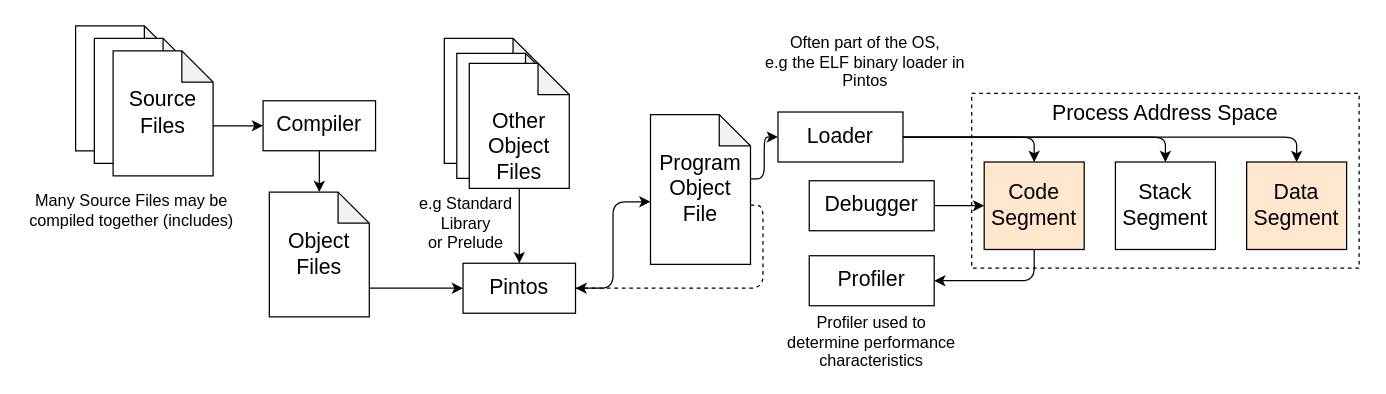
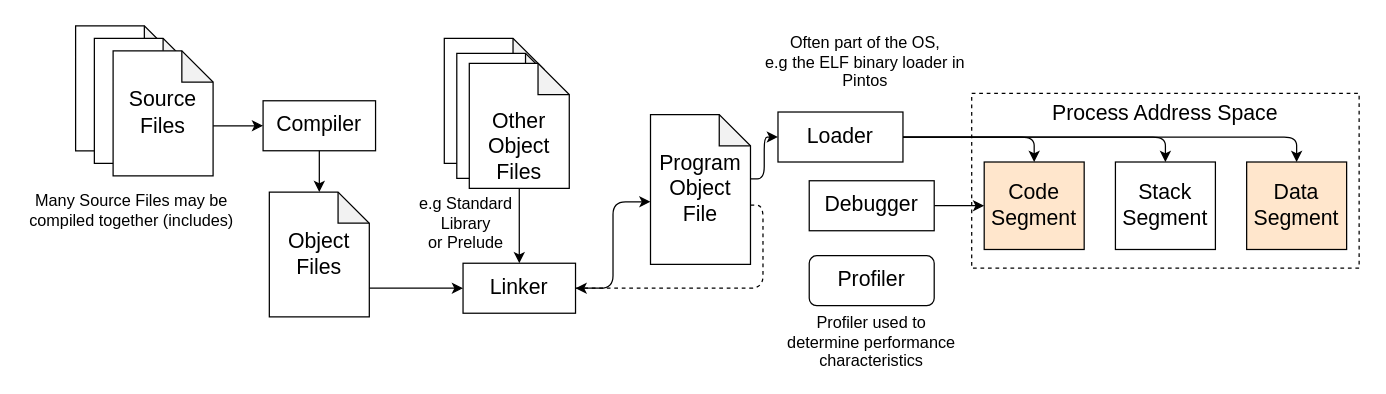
node "Profiler": shape rectangle -> rounded rectangle
edge "Code Segment" -> "Profiler": removed
node "Pintos": label "Pintos" -> "Linker"
